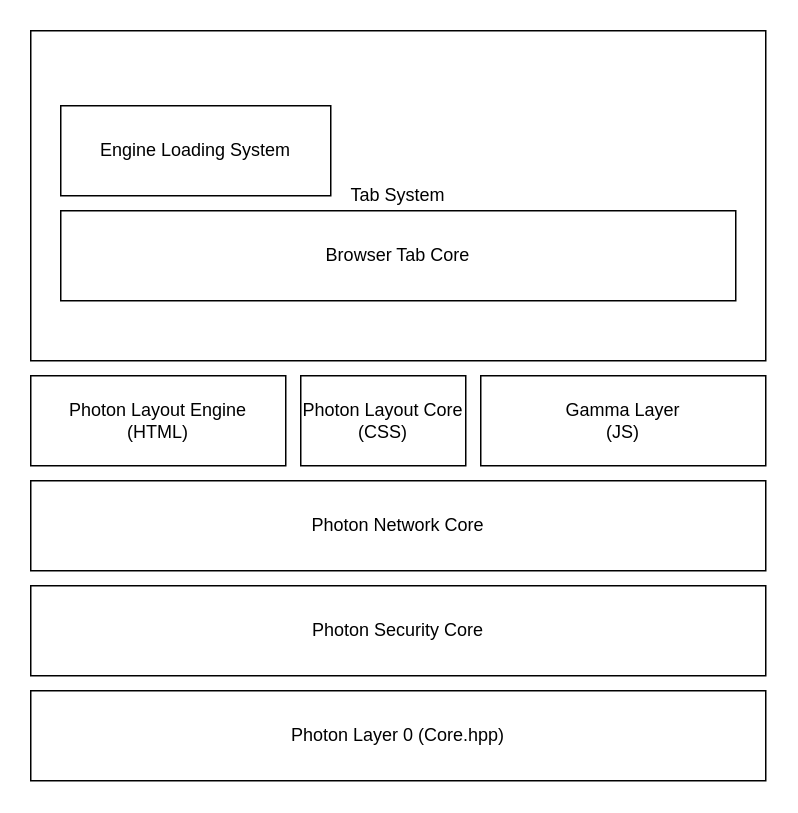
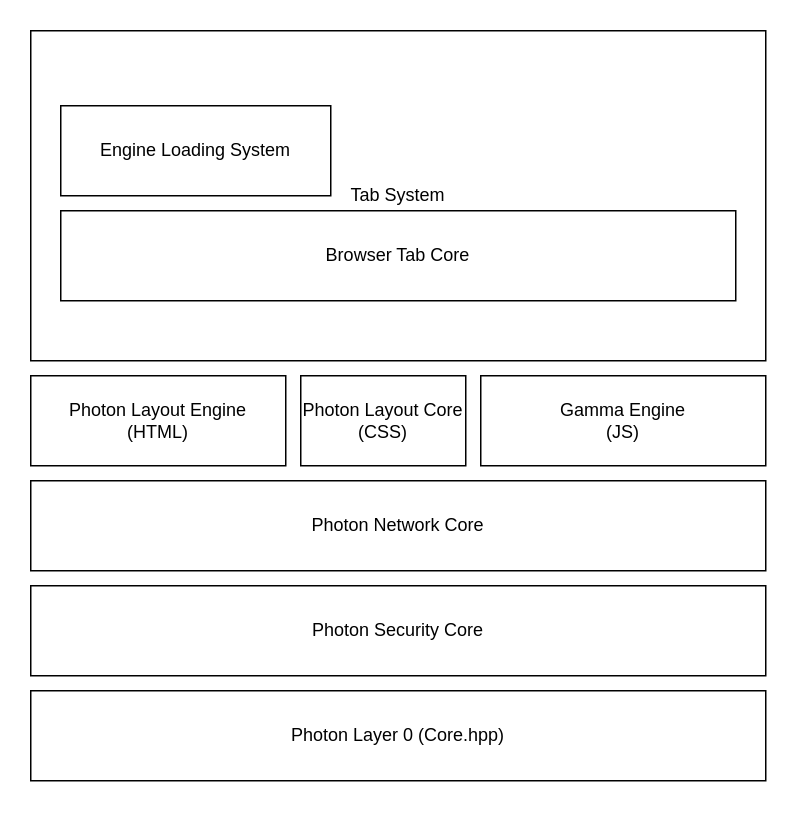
node "Gamma Layer (JS)": label "Gamma Layer (JS)" -> "Gamma Engine (JS)"
